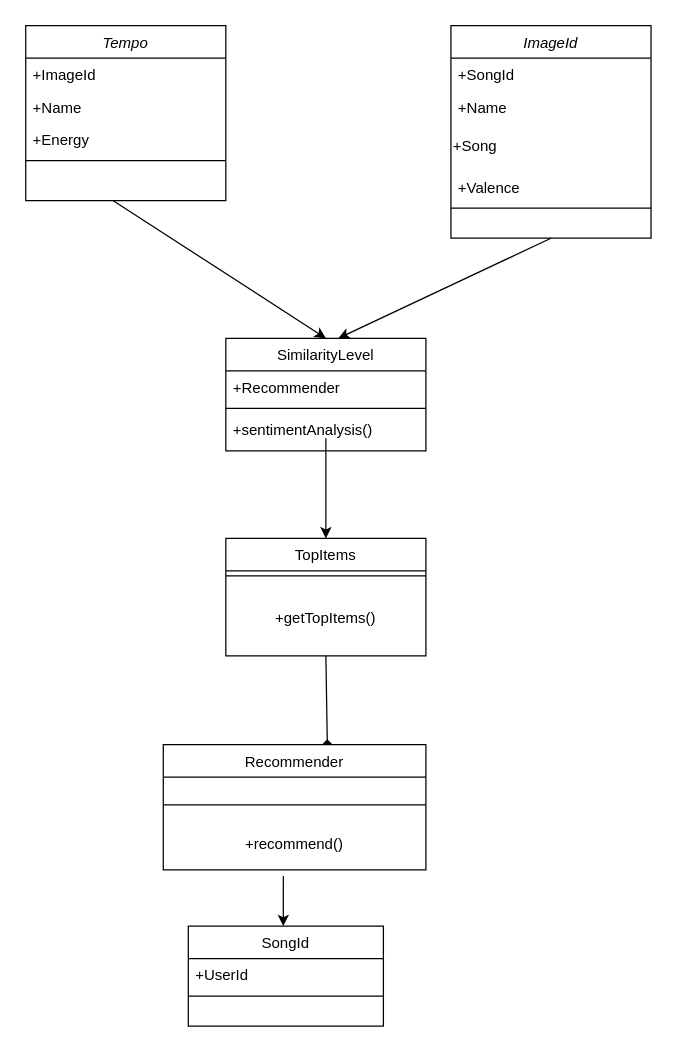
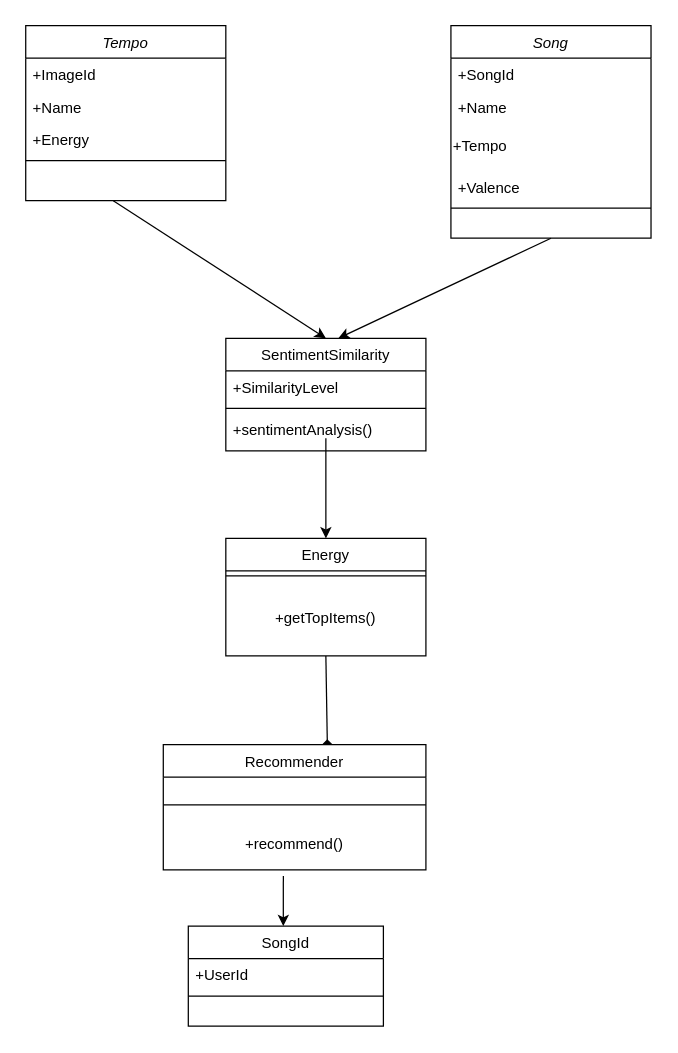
node "ImageId": label "ImageId" -> "Song"
node "+Song": label "+Song" -> "+Tempo"
node "SimilarityLevel": label "SimilarityLevel" -> "SentimentSimilarity"
node "+Recommender": label "+Recommender" -> "+SimilarityLevel"
node "TopItems": label "TopItems" -> "Energy"
